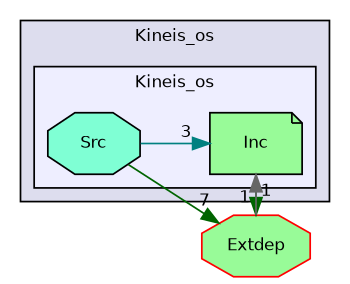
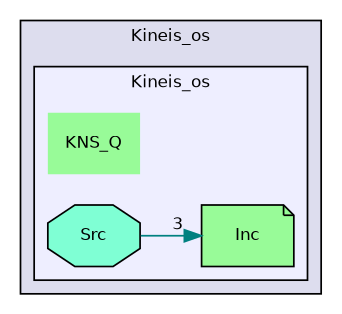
node "KNS_Q": added
node "Extdep": removed
